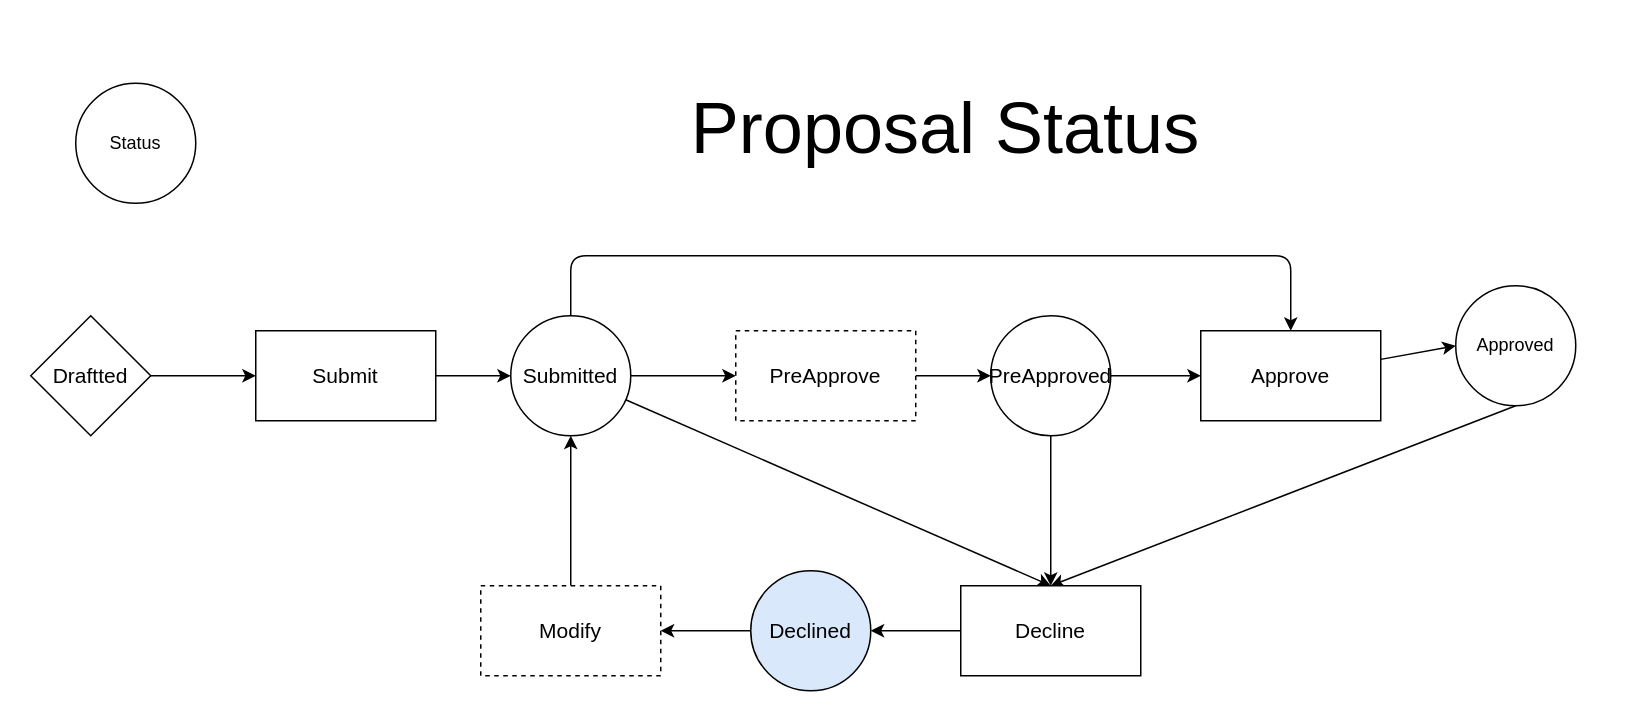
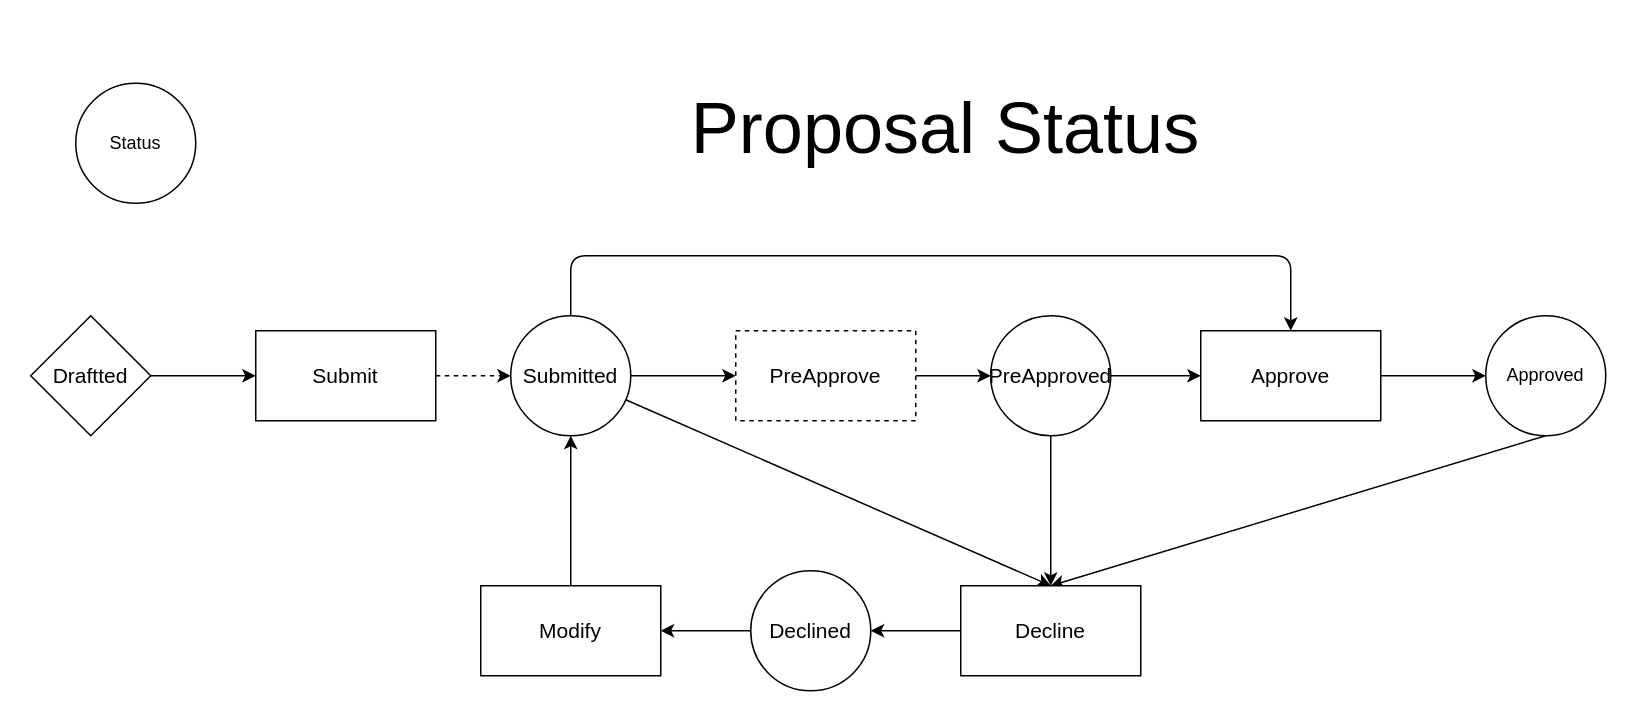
node "Approved": moved (1516, 346) -> (1546, 376)
edge "Submit" -> "Submitted": style solid -> dashed
node "Modify": style dashed -> solid
node "Declined": fillcolor #dae8fc -> #ffffff
